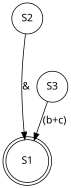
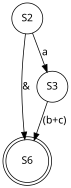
edge "S2" -> "S3": added, label "a"
node "S1": label "S1" -> "S6"
